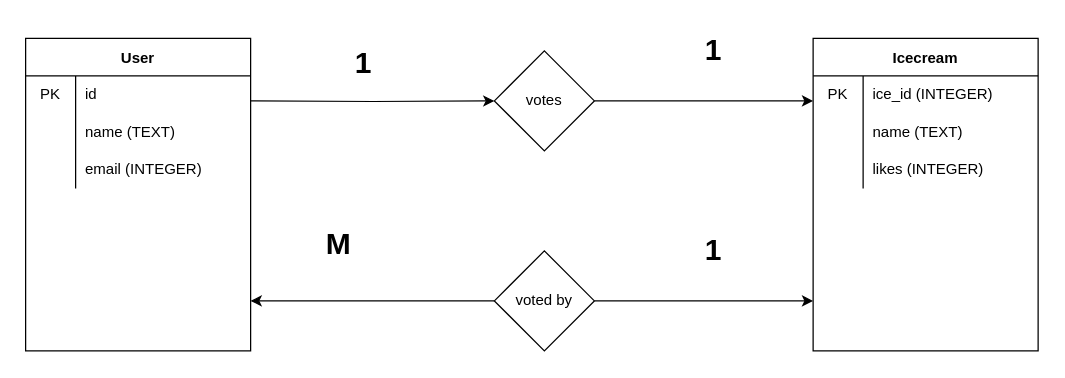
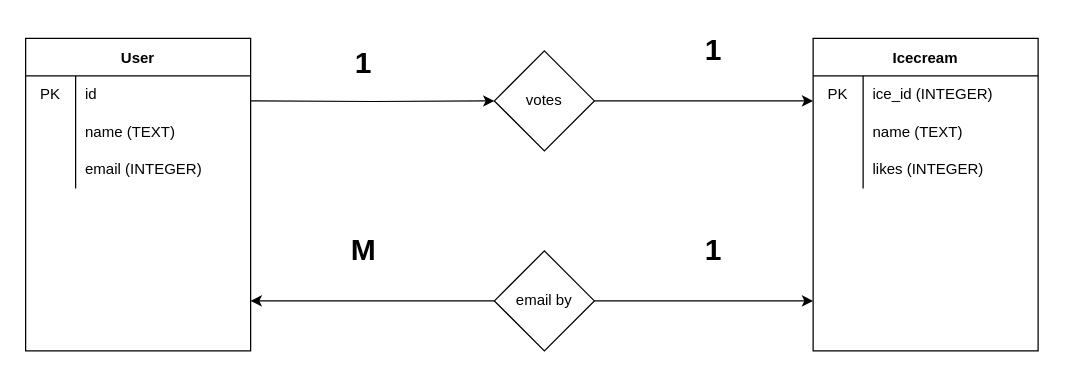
node "M": moved (338, 244) -> (363, 251)
node "voted by": label "voted by" -> "email by"
